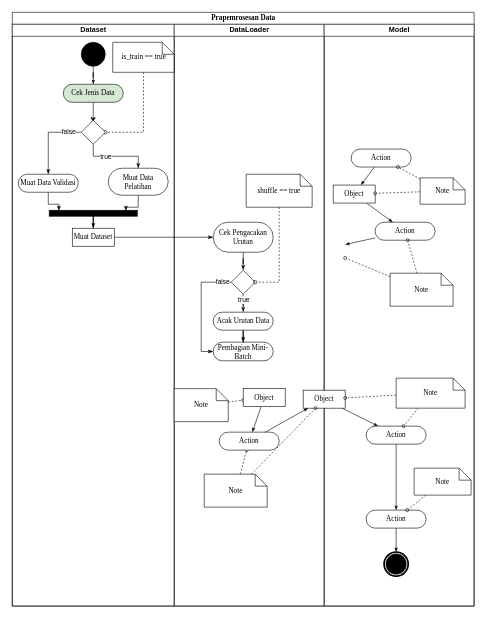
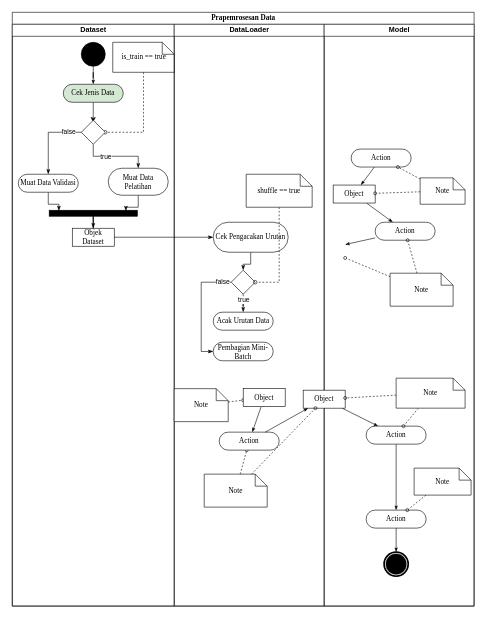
node "Muat Dataset": label "Muat Dataset" -> "Objek Dataset"
node "Cek Pengacakan Urutan": size 60x30 -> 75x30
edge "Acak Urutan Data" -> "Pembagian Mini-Batch": removed
